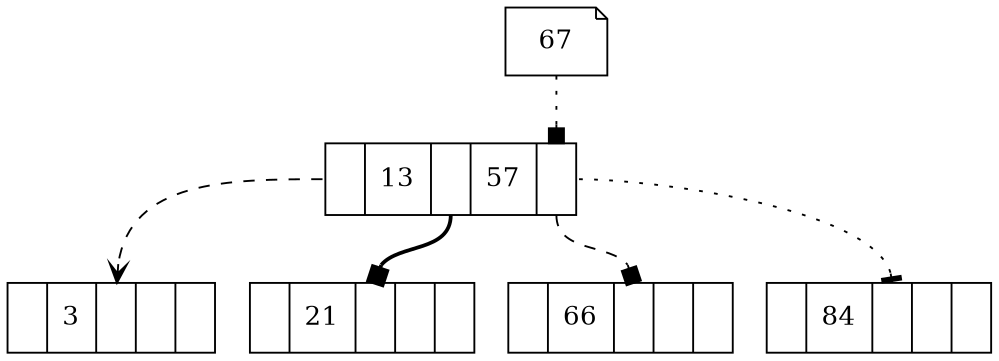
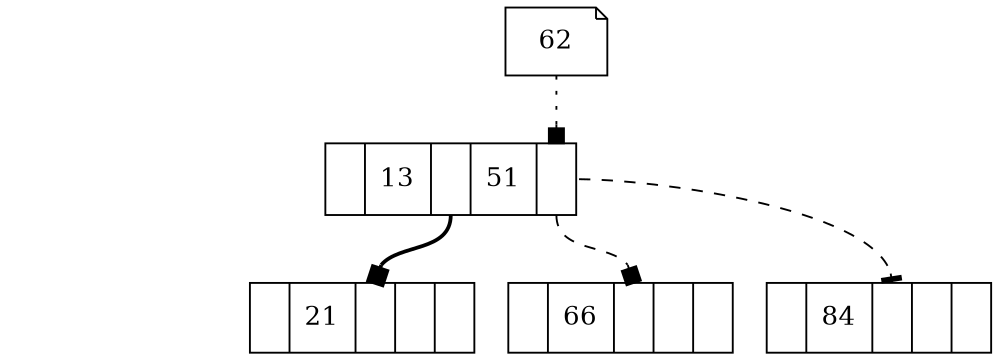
node "67": label "67" -> "62"
node "13": text "57" -> "51"
edge "13" -> "84": style dotted -> dashed
node "3": removed
